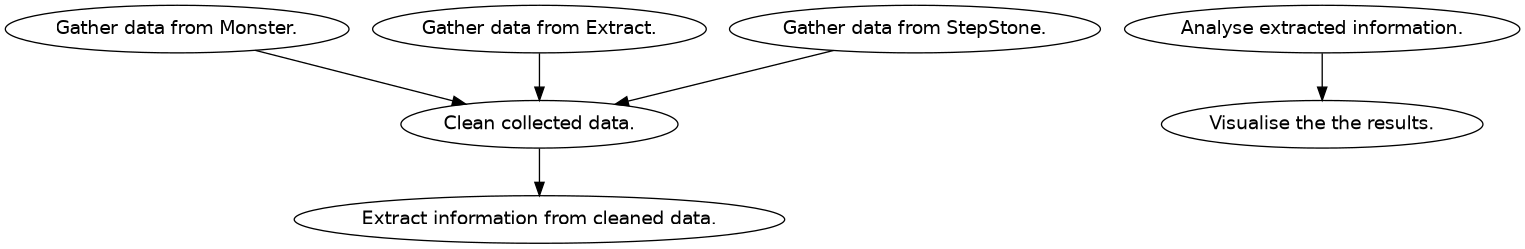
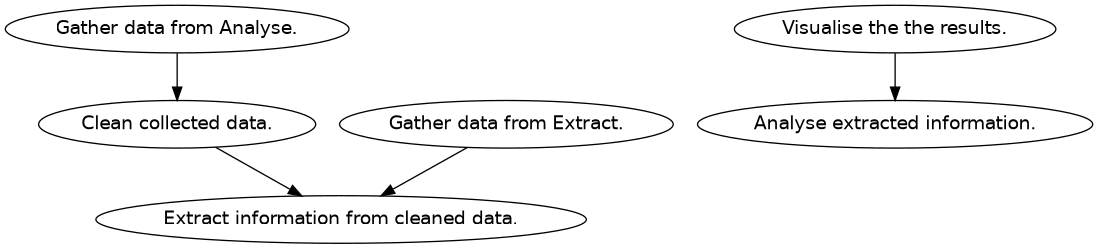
node "Gather data from Monster.": label "Gather data from Monster." -> "Gather data from Analyse."
node "Gather data from StepStone.": removed
edge "Gather data from Extract." -> "Clean collected data.": now "Gather data from Extract." -> "Extract information from cleaned data."
edge "Analyse extracted information." -> "Visualise the the results.": reversed
